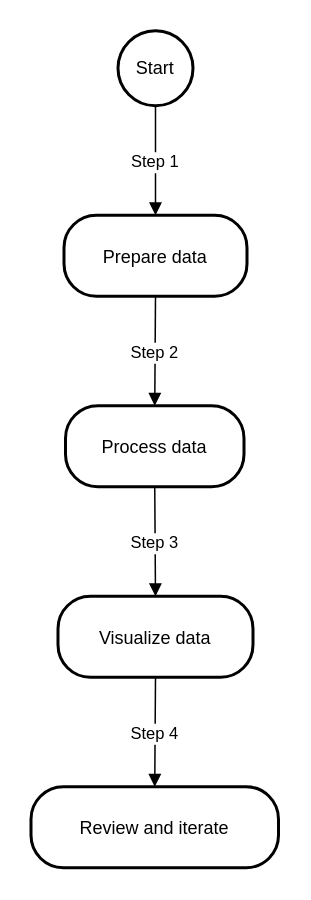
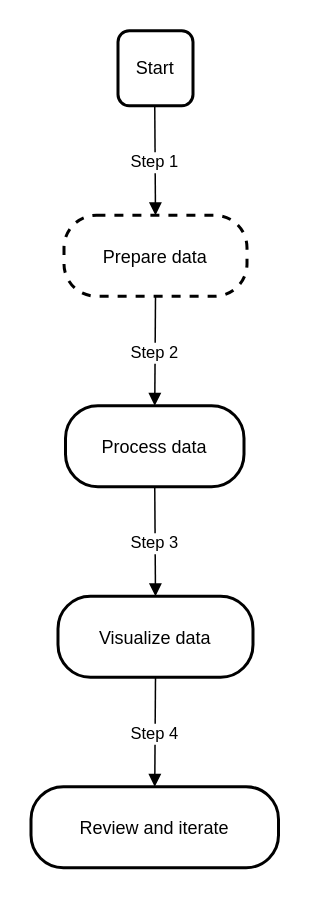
node "Start": shape ellipse -> rounded rectangle
node "Prepare data": style solid -> dashed
